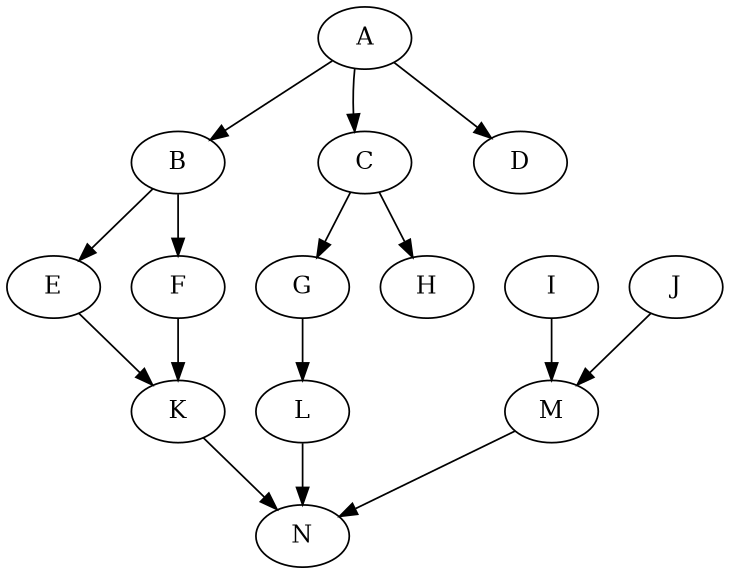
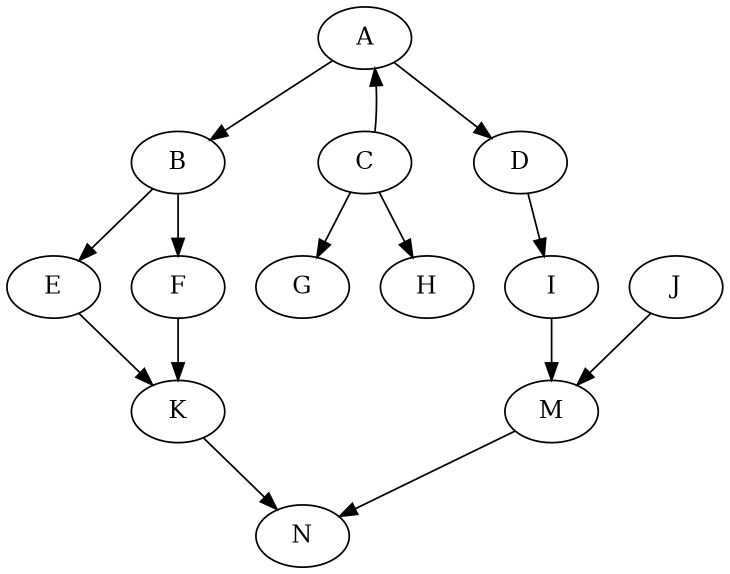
edge "A" -> "C": reversed
edge "D" -> "I": added
node "L": removed
